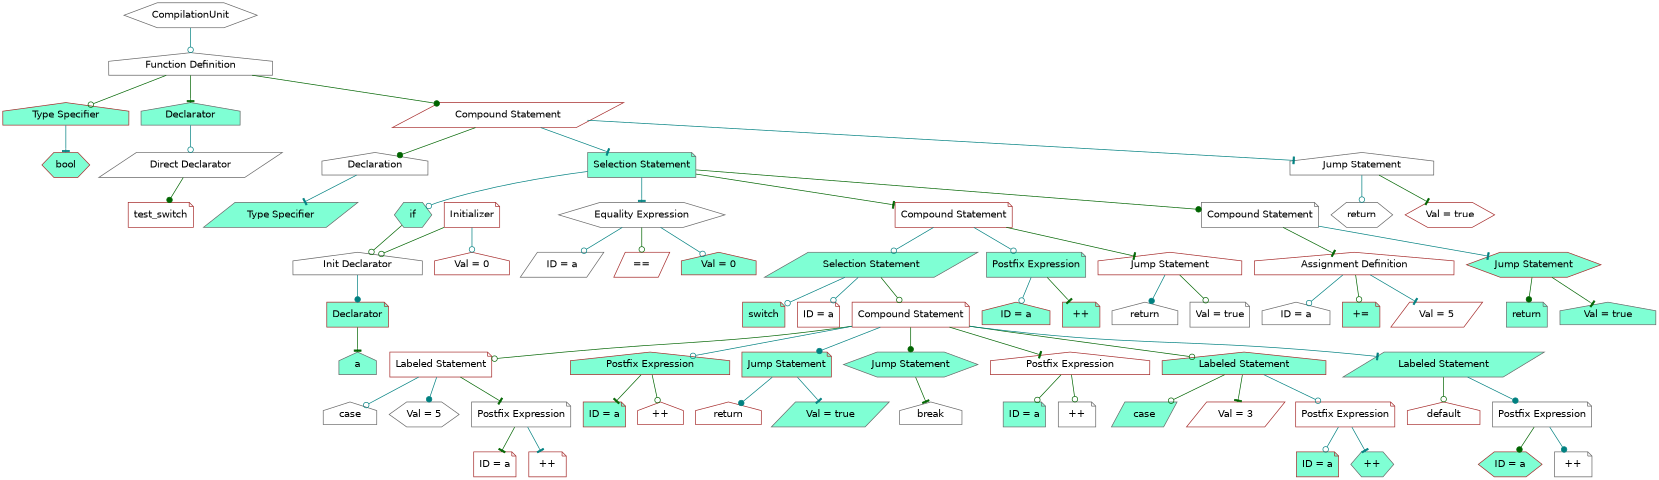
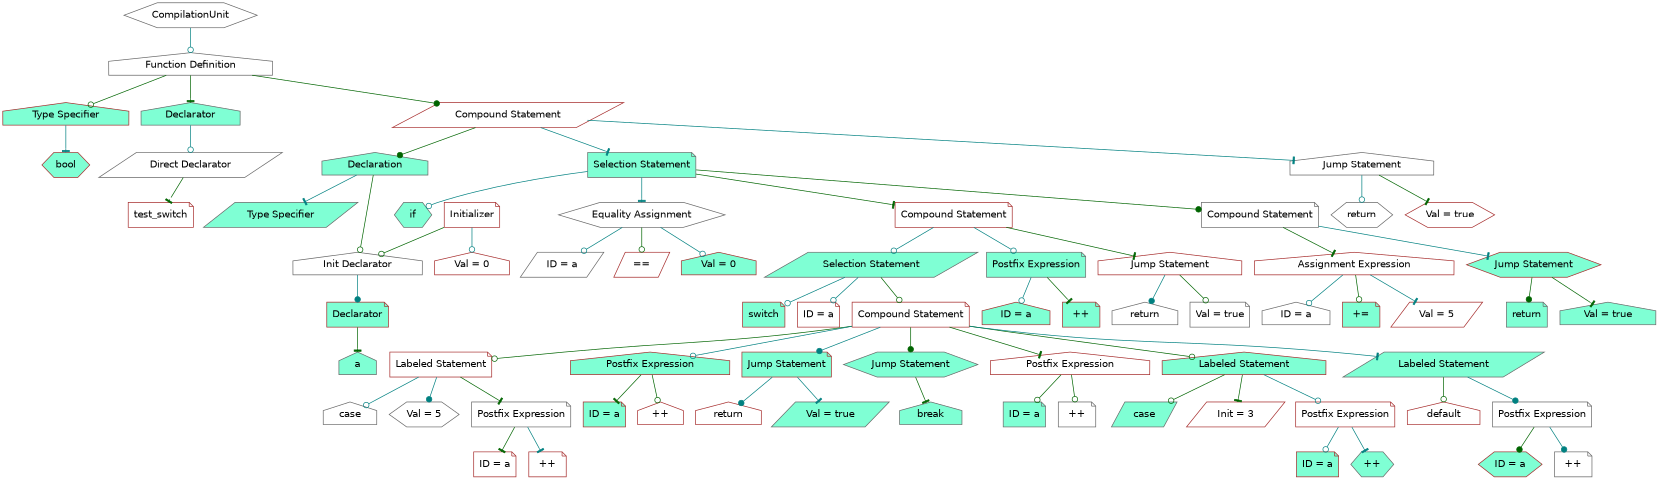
node "Declaration": fillcolor white -> aquamarine
edge "Direct Declarator" -> "test_switch": arrowhead dot -> tee
node "Equality Expression": label "Equality Expression" -> "Equality Assignment"
edge "if" -> "Init Declarator": now "Declaration" -> "Init Declarator"
node "Assignment Definition": label "Assignment Definition" -> "Assignment Expression"
node "break": fillcolor white -> aquamarine
node "Val = 3": label "Val = 3" -> "Init = 3"
